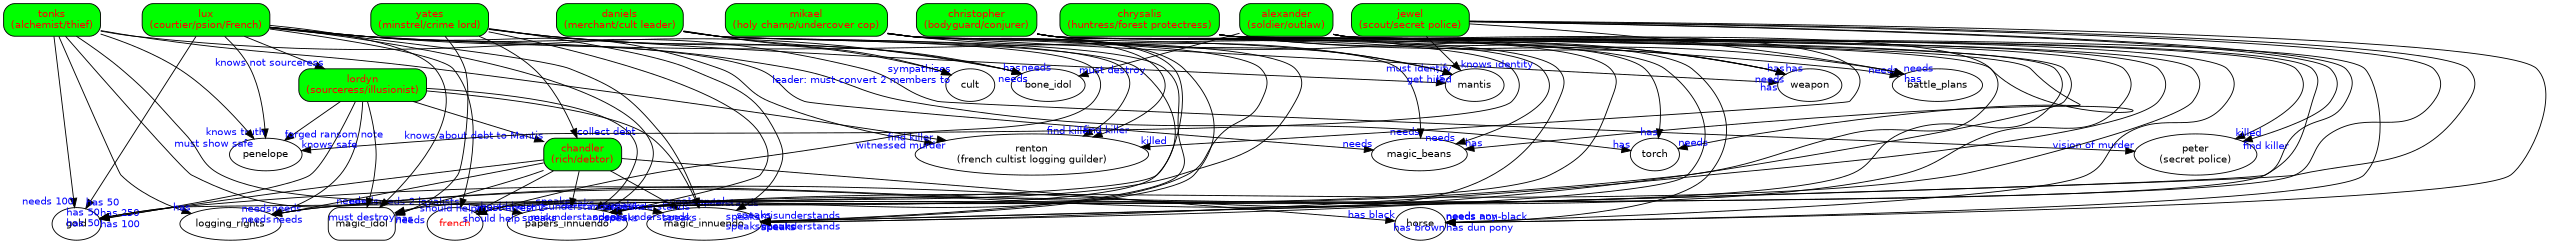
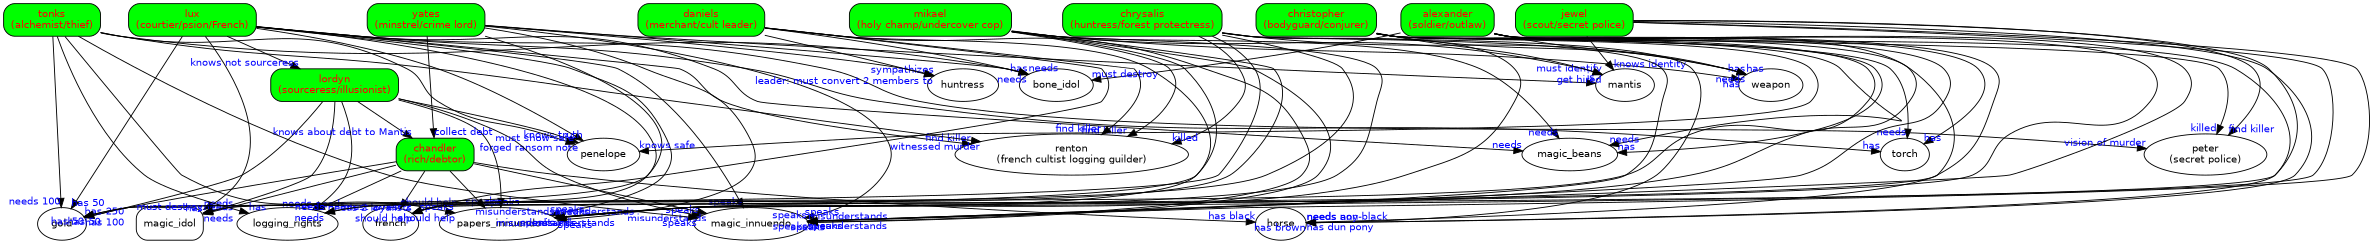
node "cult": label "cult" -> "huntress"
node "battle_plans": removed
node "french": fontcolor red -> black
